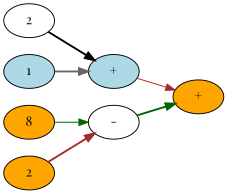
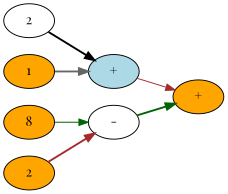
node "1": fillcolor lightblue -> orange
